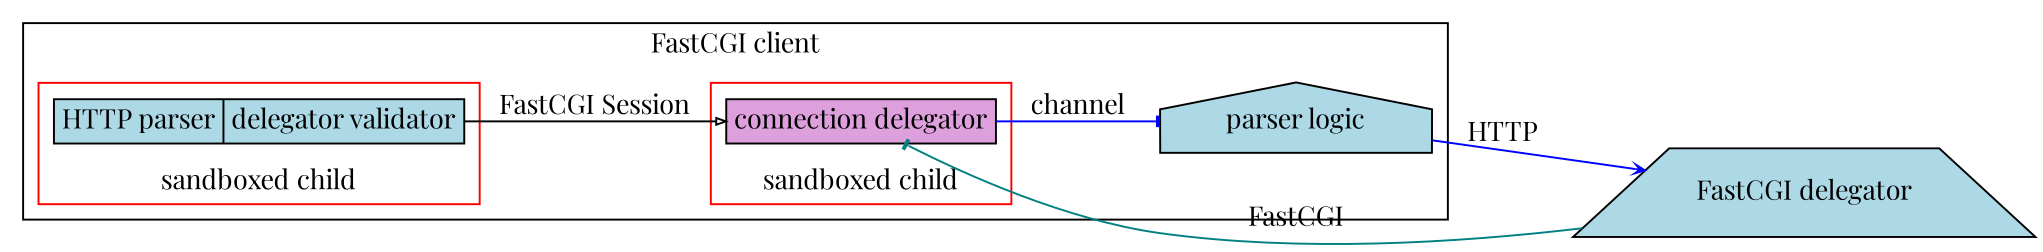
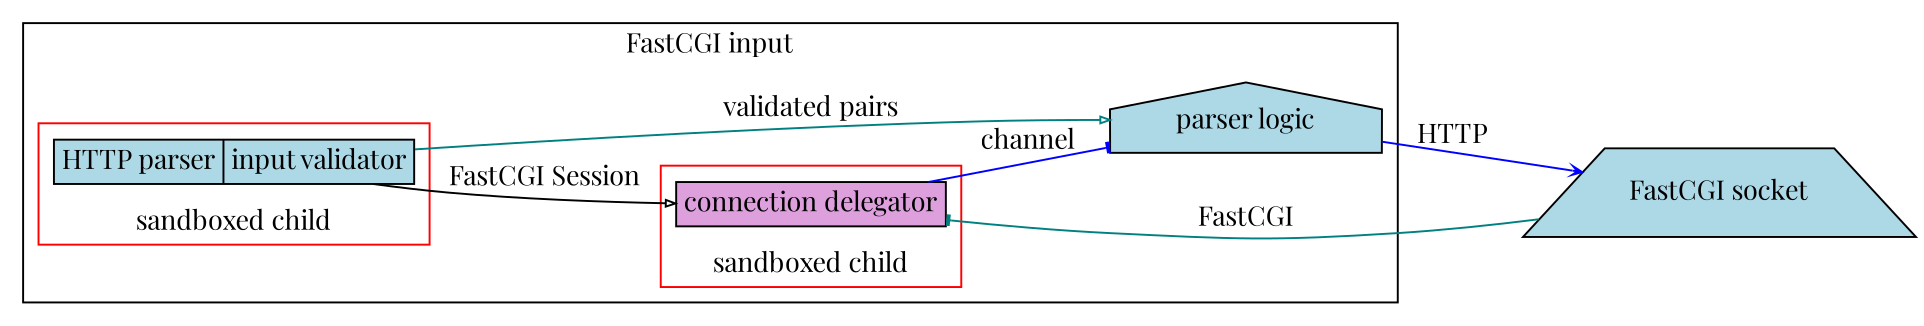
cluster "FastCGI client": label "FastCGI client" -> "FastCGI input"
node "HTTP parser": text "delegator validator" -> "input validator"
edge "HTTP parser" -> "parser logic": added, label "validated pairs"
node "FastCGI delegator": label "FastCGI delegator" -> "FastCGI socket"
